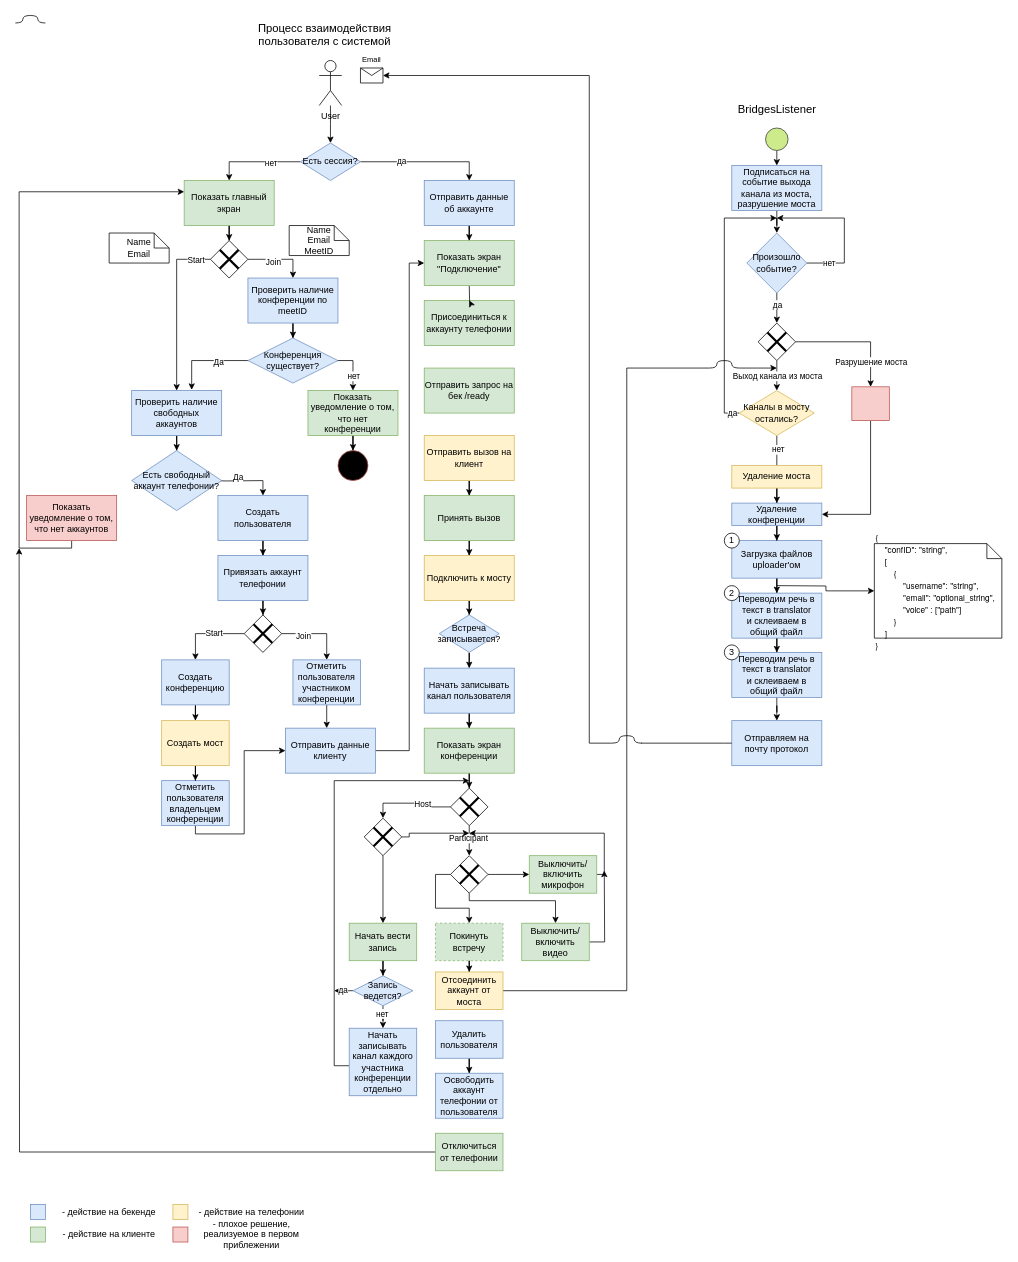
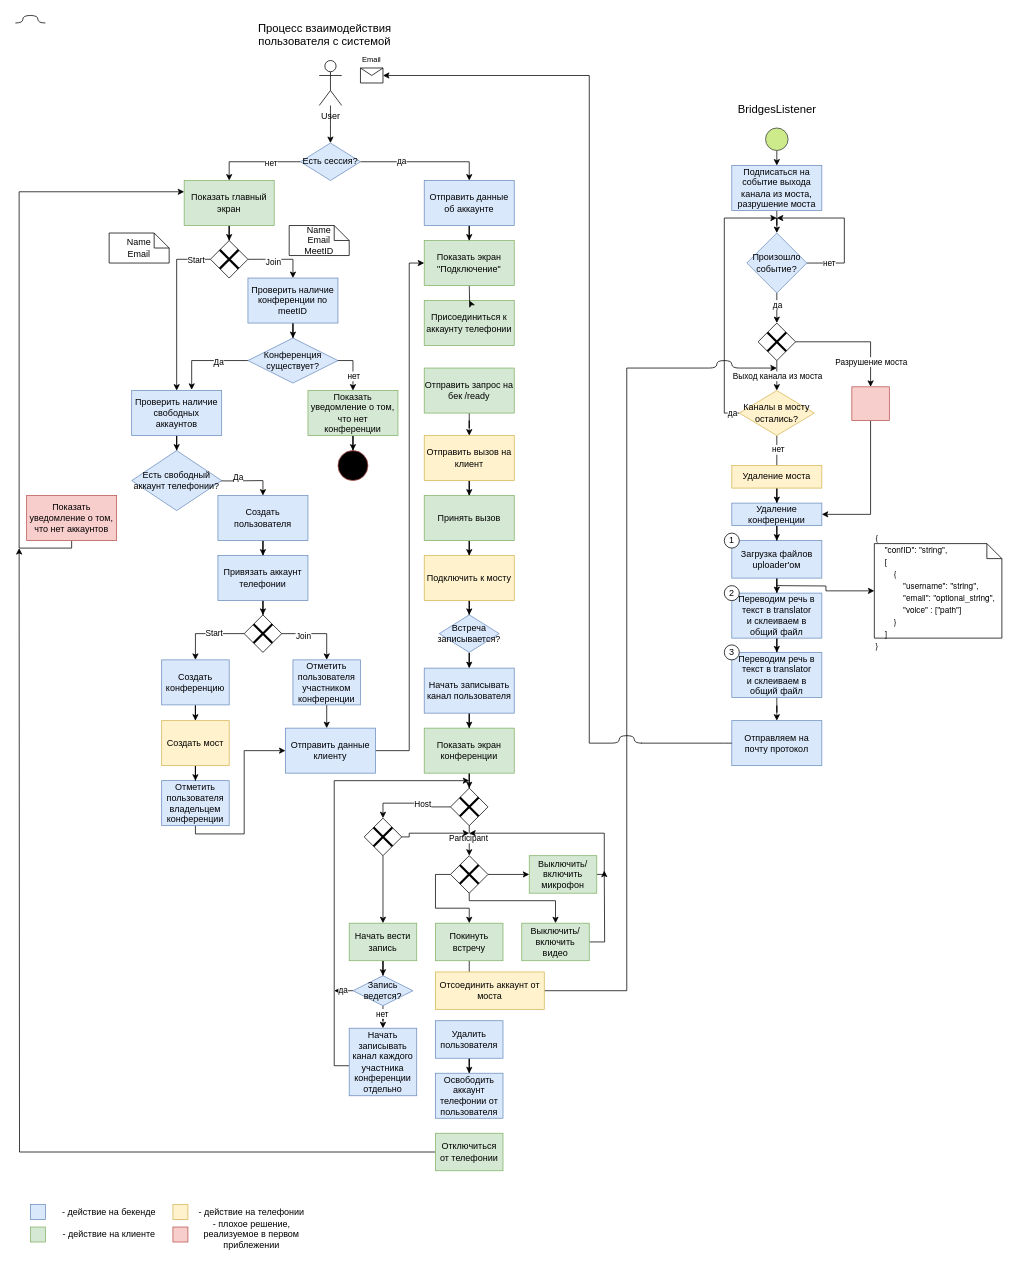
edge "Отправить запрос на бек /ready" -> "Отправить вызов на клиент": added
node "Покинуть встречу": style dashed -> solid
node "Отсоединить аккаунт от моста": size 68x38 -> 109x38
